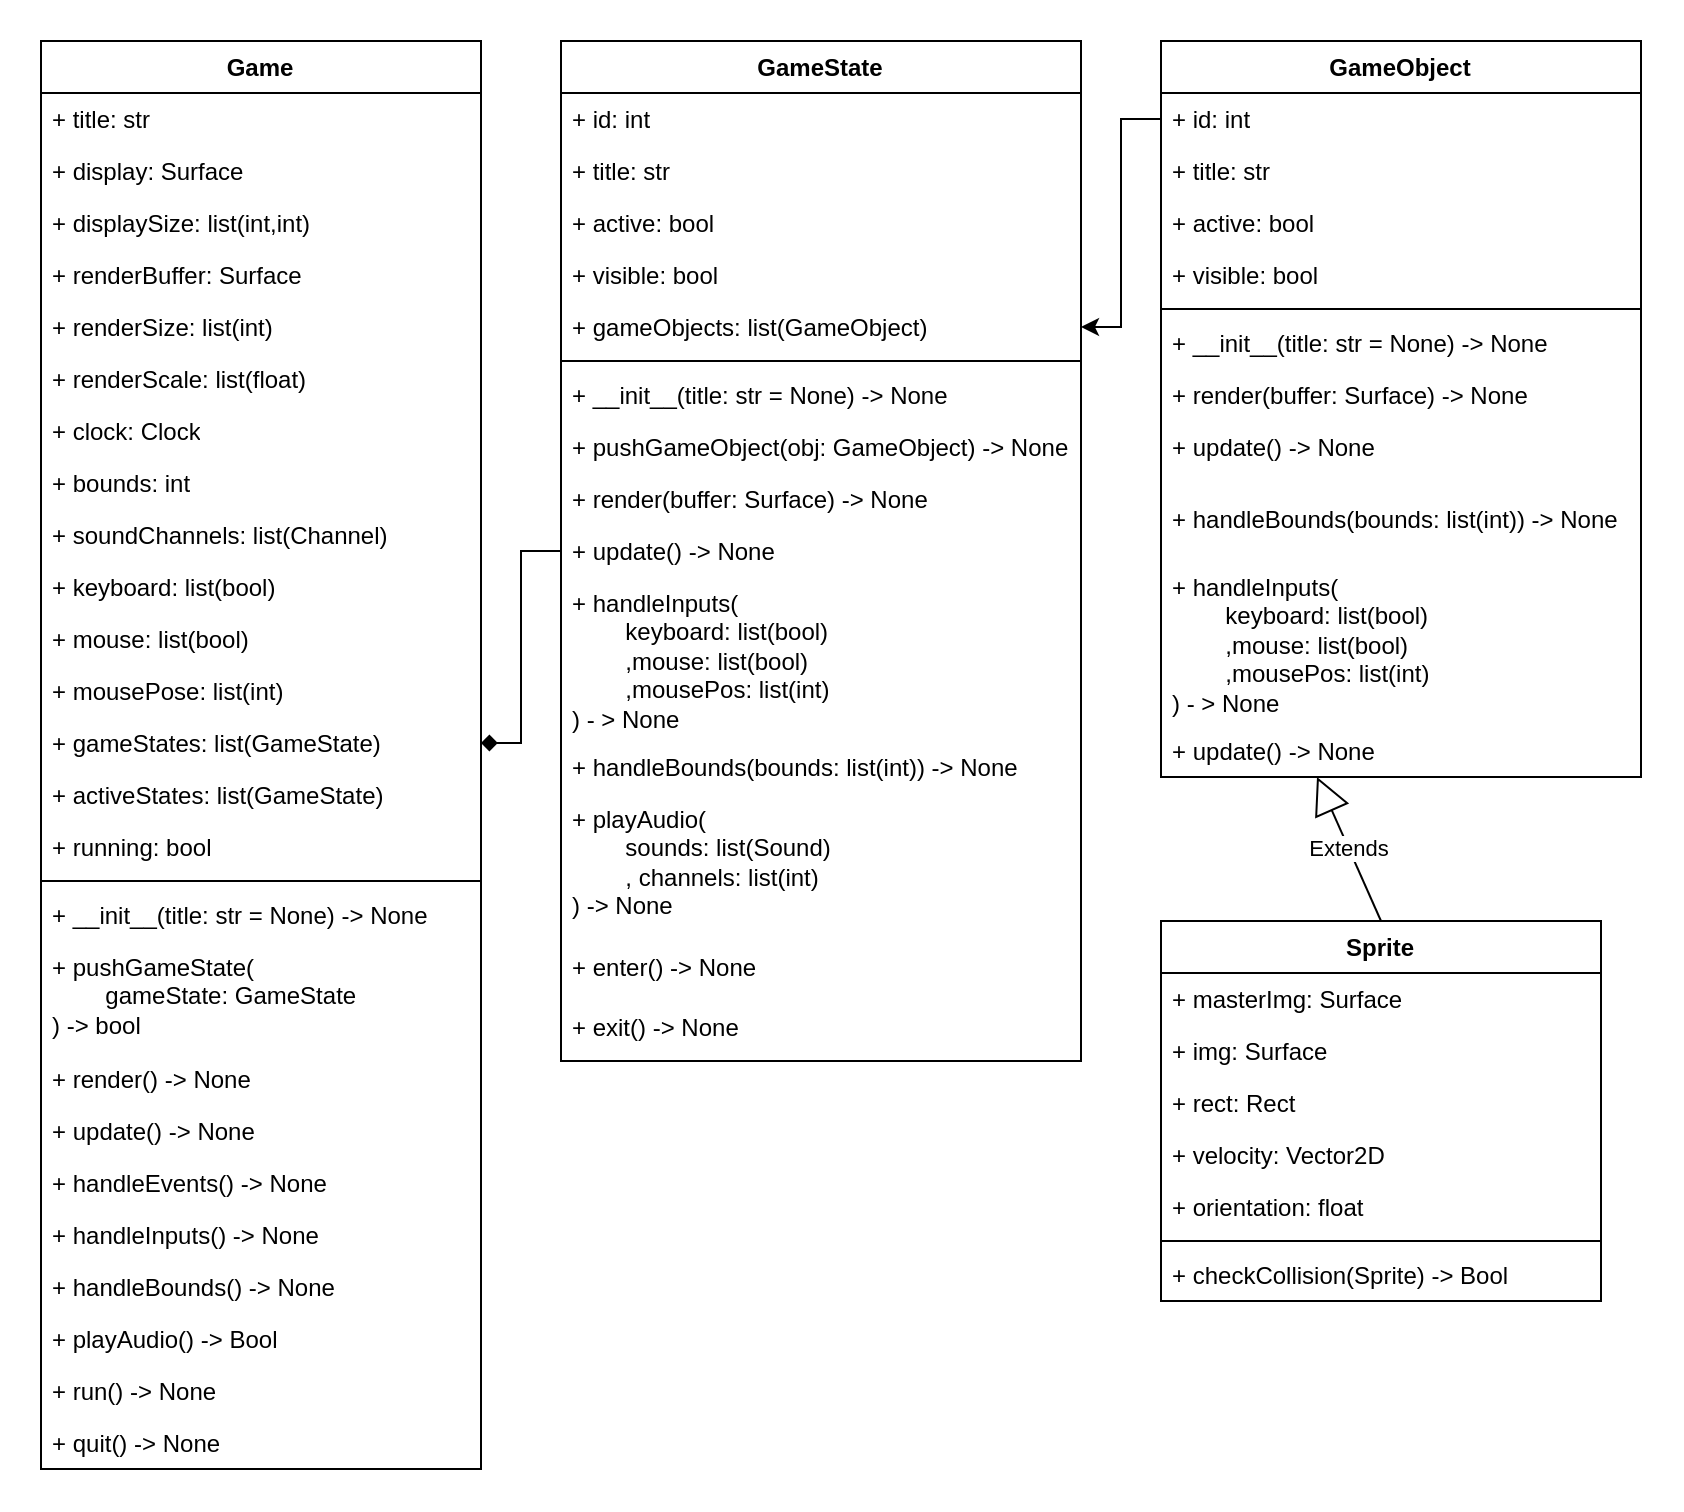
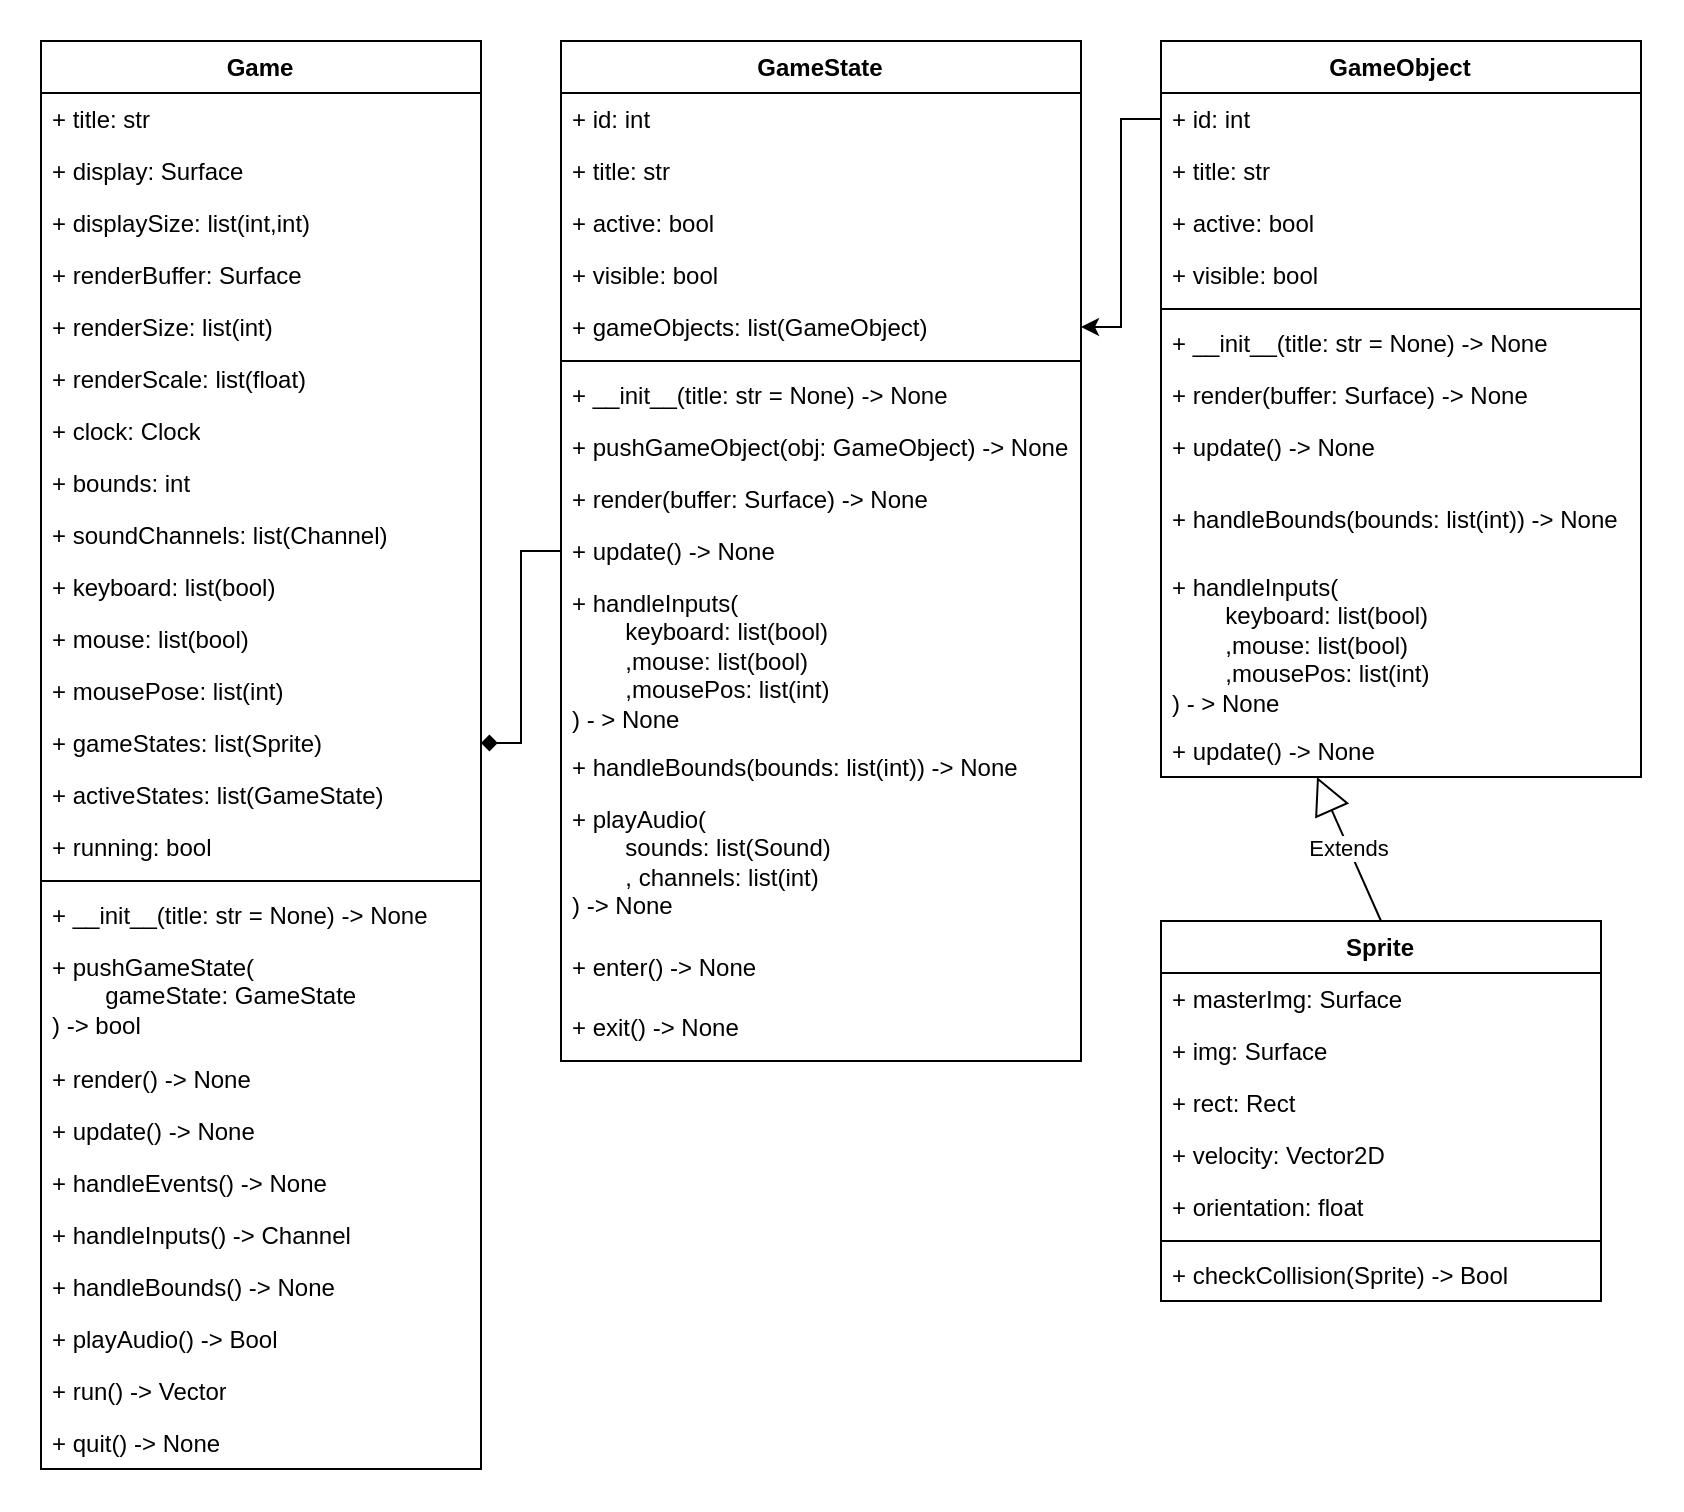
node "+ gameStates: list(GameState)": label "+ gameStates: list(GameState)" -> "+ gameStates: list(Sprite)"
node "+ handleInputs() -> None": label "+ handleInputs() -> None" -> "+ handleInputs() -> Channel"
node "+ run() -> None": label "+ run() -> None" -> "+ run() -> Vector"
